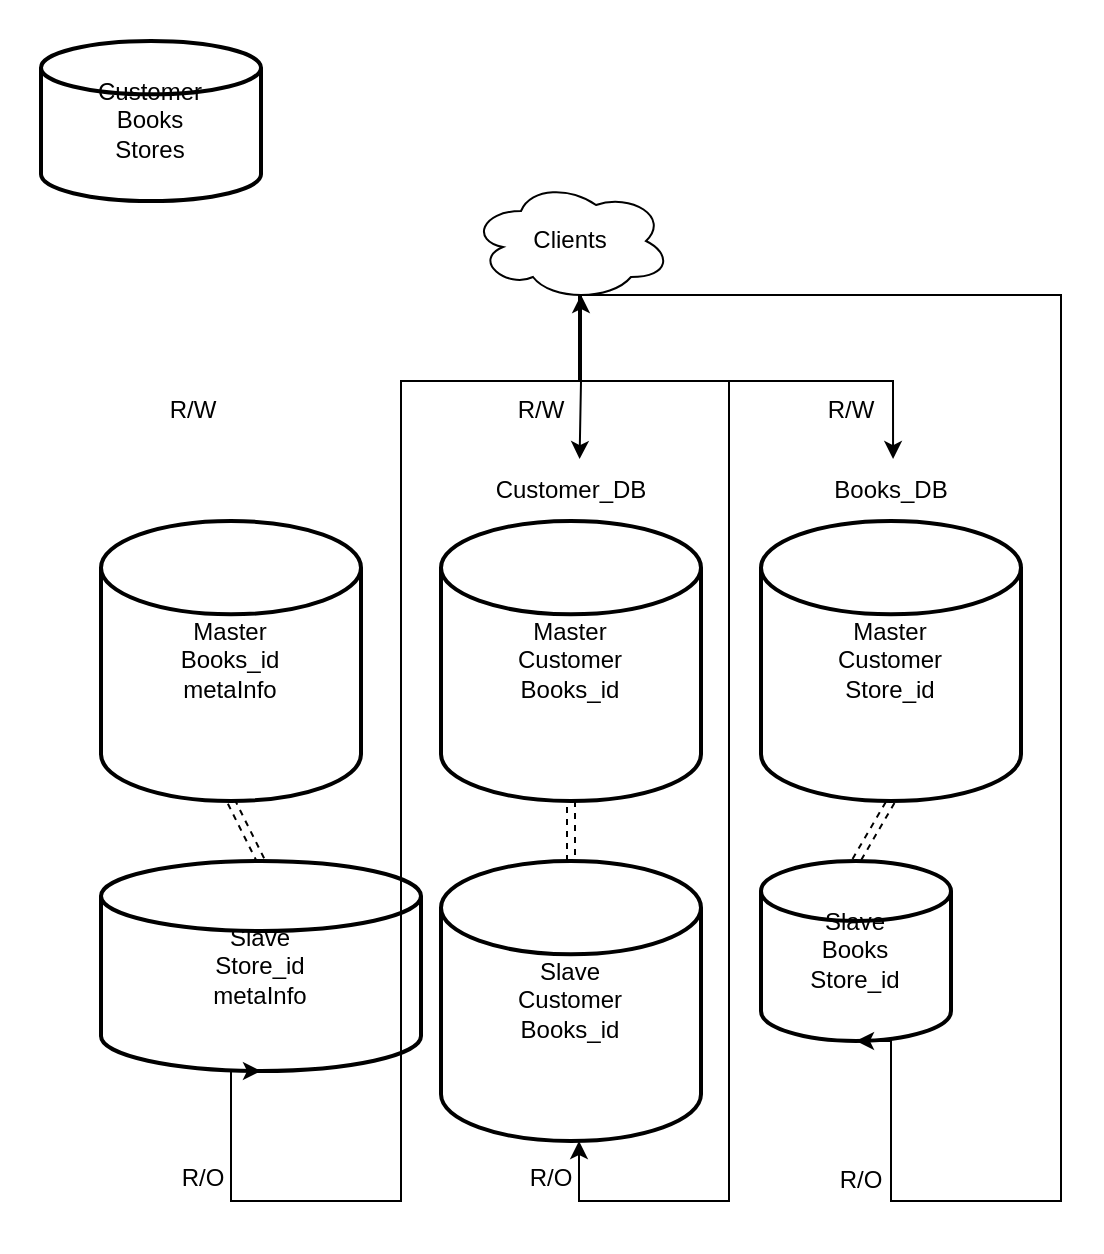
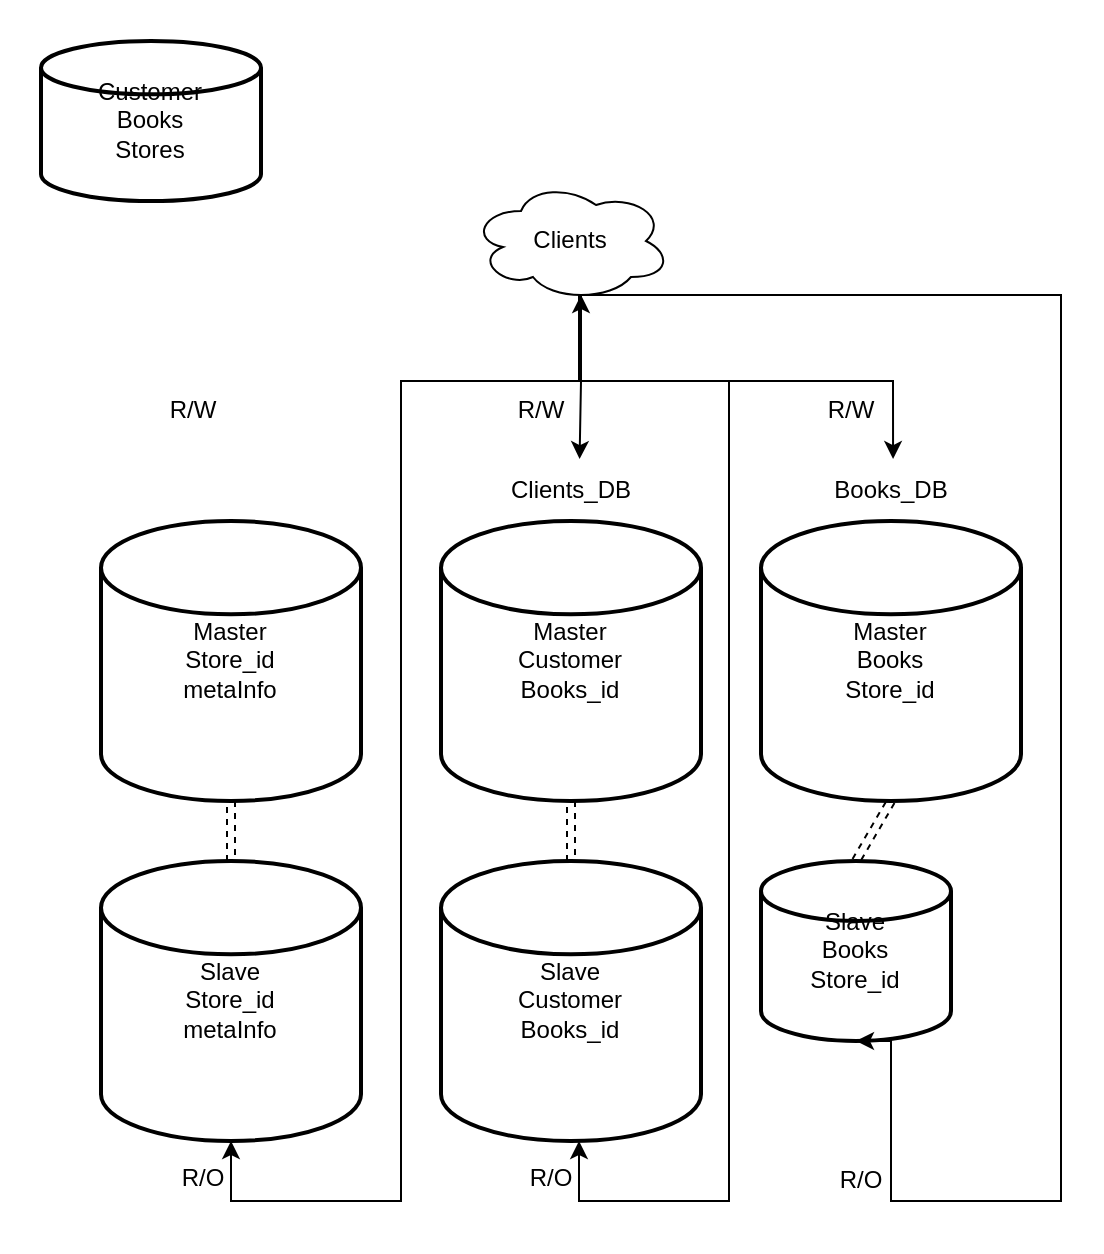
node "Customer_DB": label "Customer_DB" -> "Clients_DB"
node "Master Books_id metaInfo": label "Master Books_id metaInfo" -> "Master Store_id metaInfo"
node "Master Customer Store_id": label "Master Customer Store_id" -> "Master Books Store_id"
node "Slave Store_id metaInfo": size 320x210 -> 260x280
